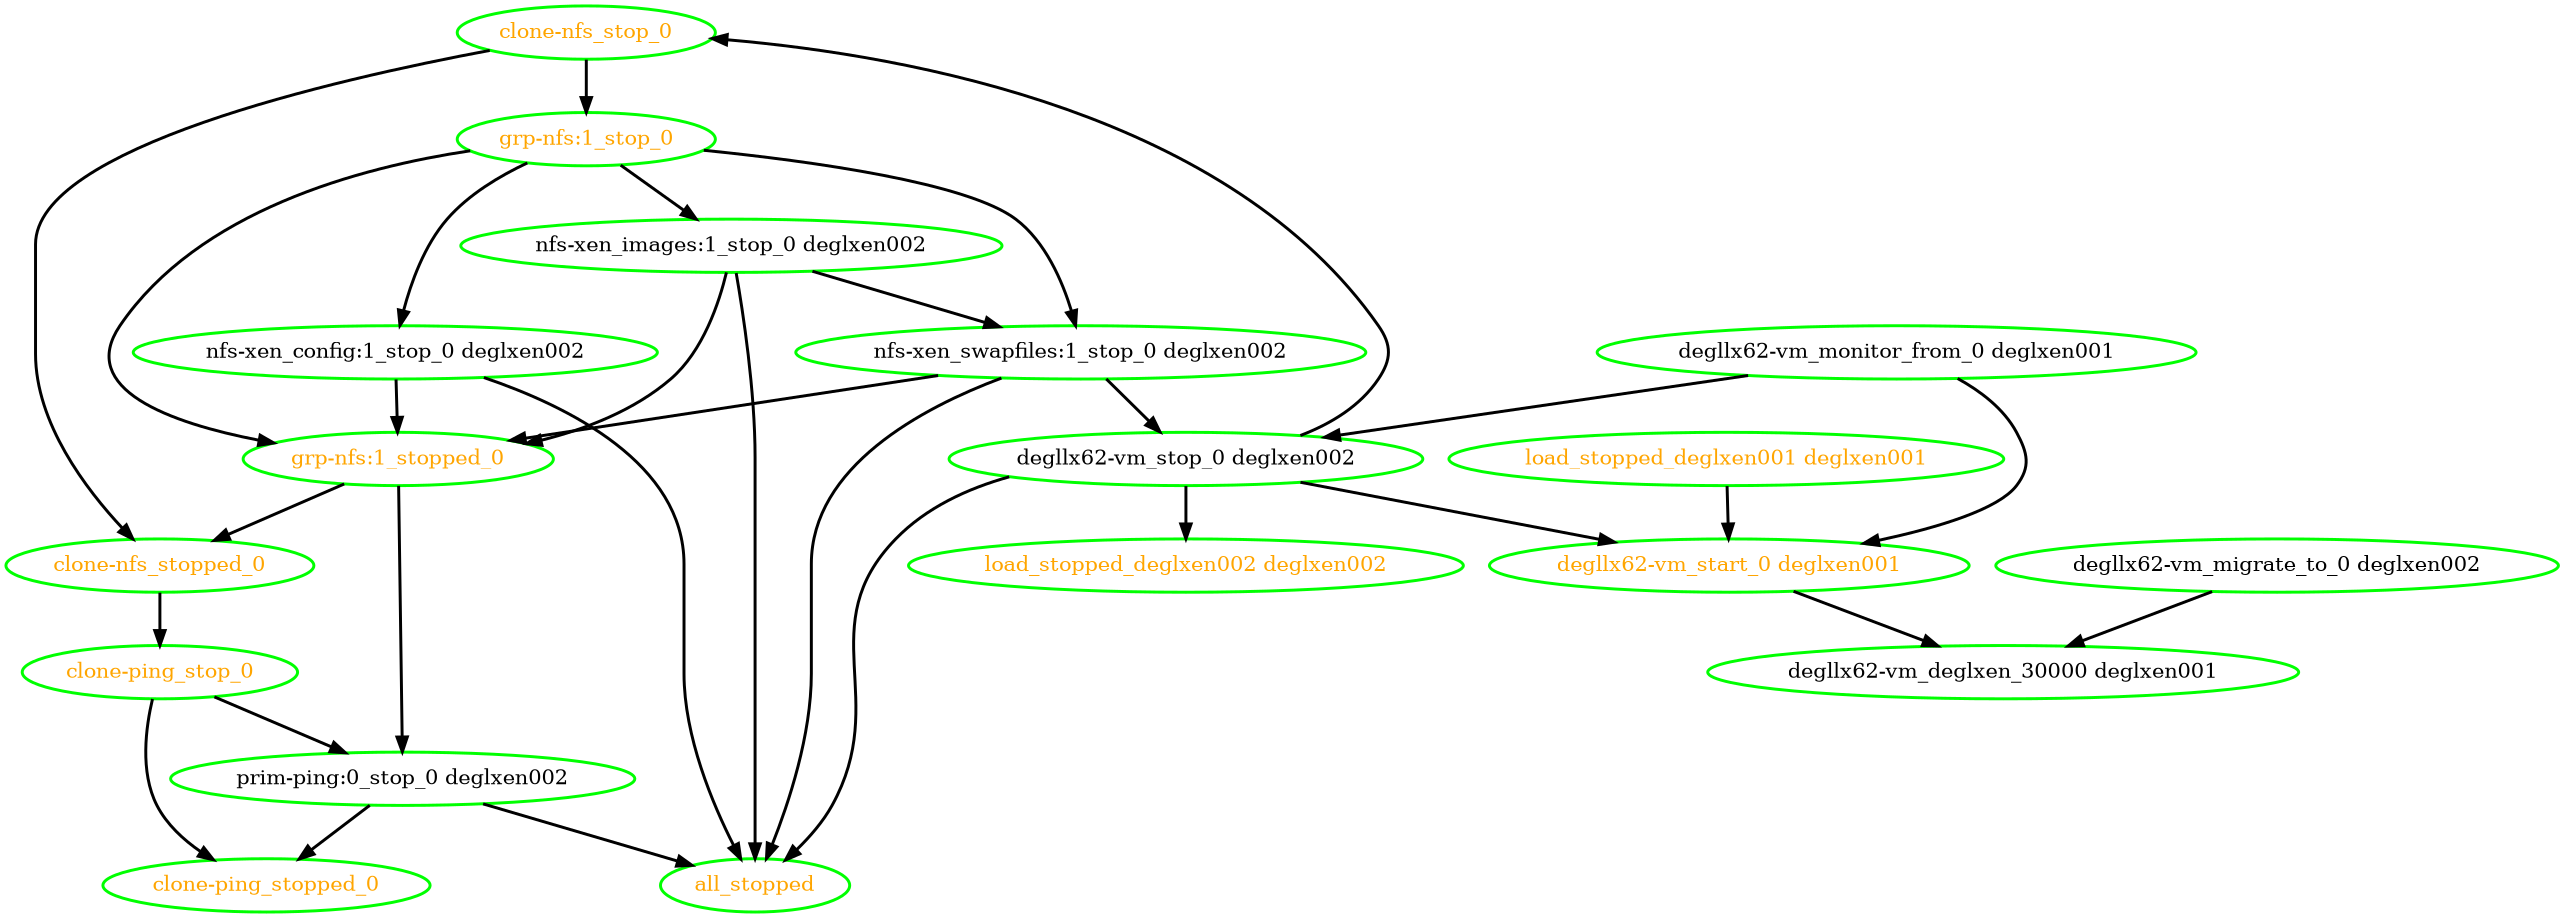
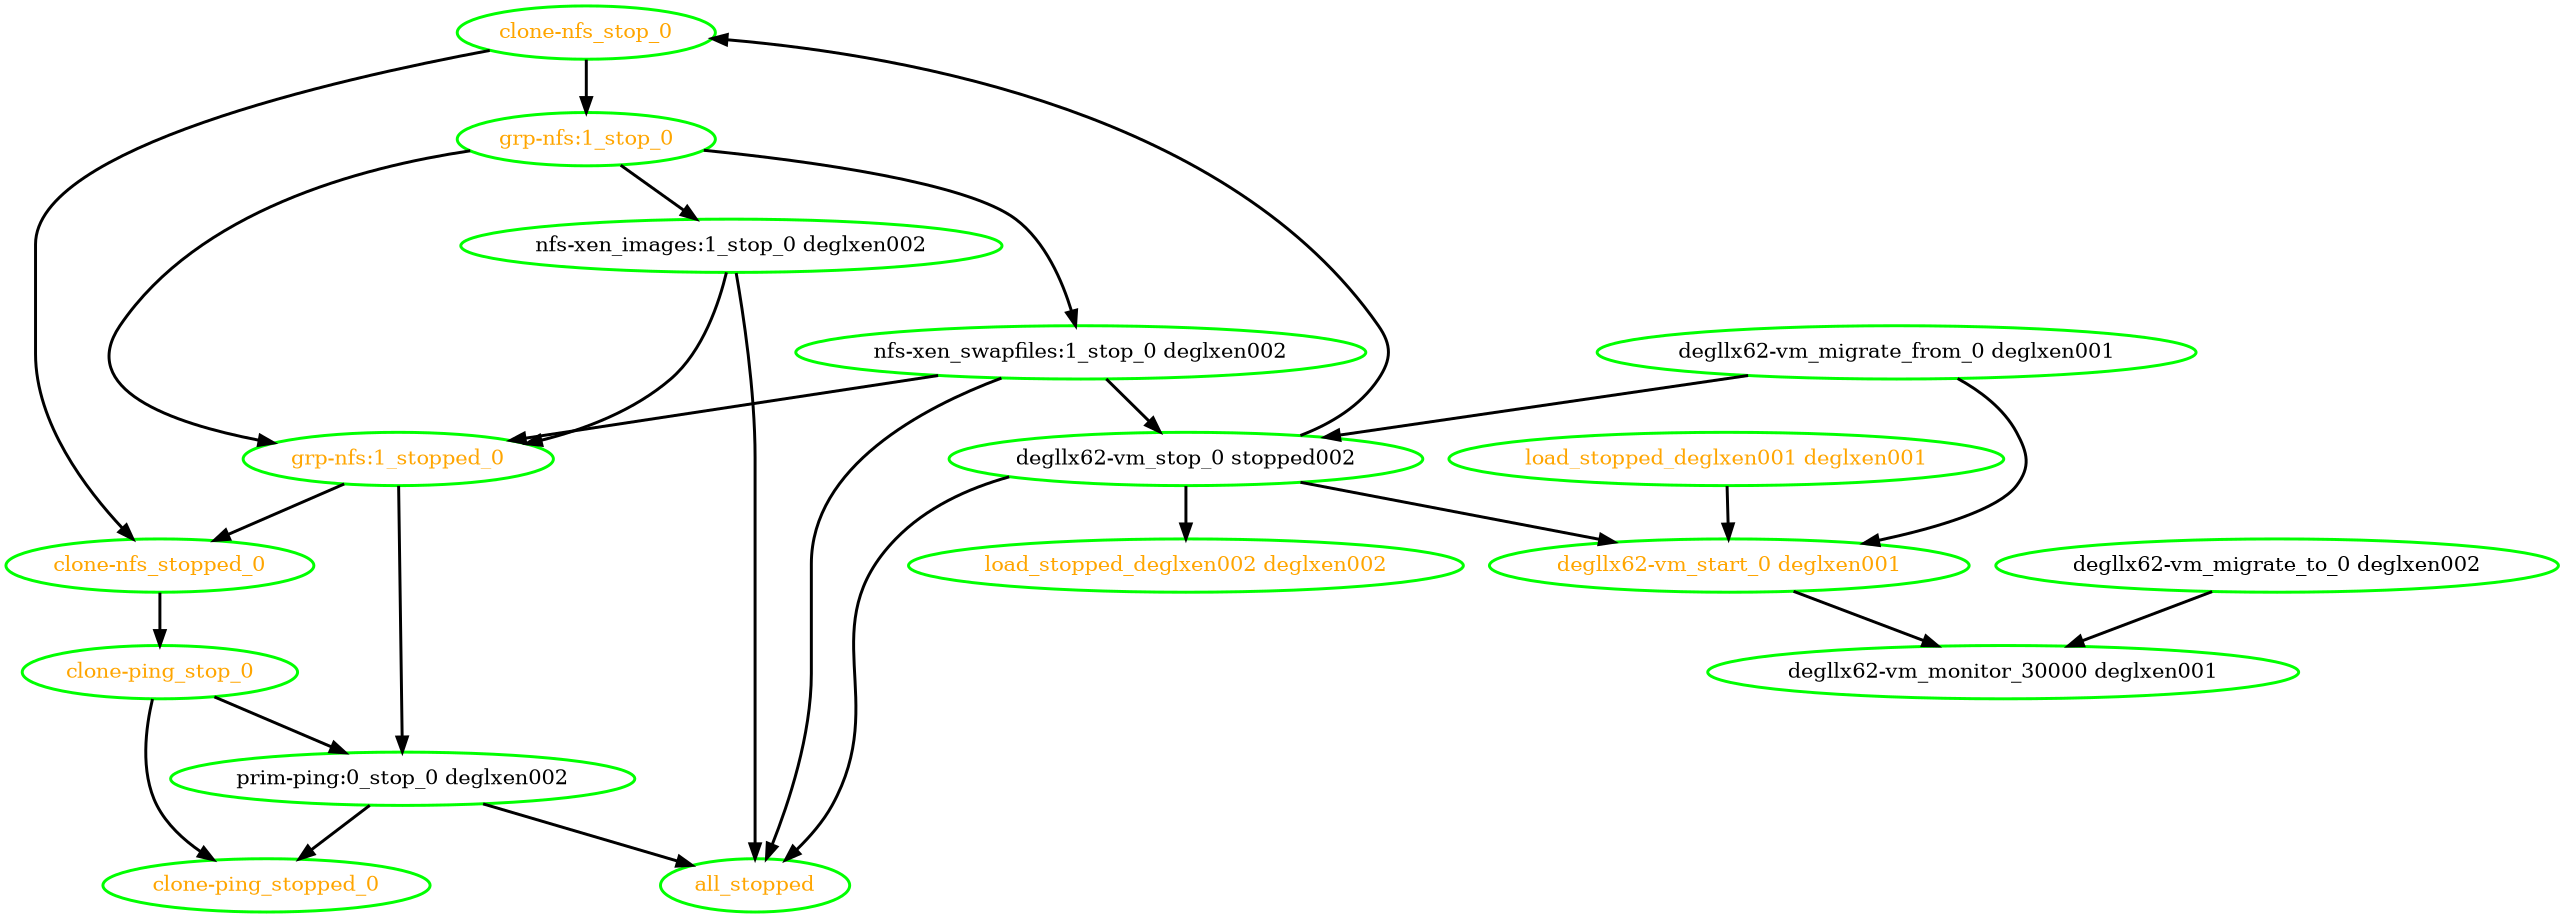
edge "nfs-xen_images:1_stop_0 deglxen002" -> "nfs-xen_swapfiles:1_stop_0 deglxen002": removed
node "nfs-xen_config:1_stop_0 deglxen002": removed
node "degllx62-vm_monitor_from_0 deglxen001": label "degllx62-vm_monitor_from_0 deglxen001" -> "degllx62-vm_migrate_from_0 deglxen001"
node "degllx62-vm_stop_0 deglxen002": label "degllx62-vm_stop_0 deglxen002" -> "degllx62-vm_stop_0 stopped002"
node "degllx62-vm_deglxen_30000 deglxen001": label "degllx62-vm_deglxen_30000 deglxen001" -> "degllx62-vm_monitor_30000 deglxen001"
